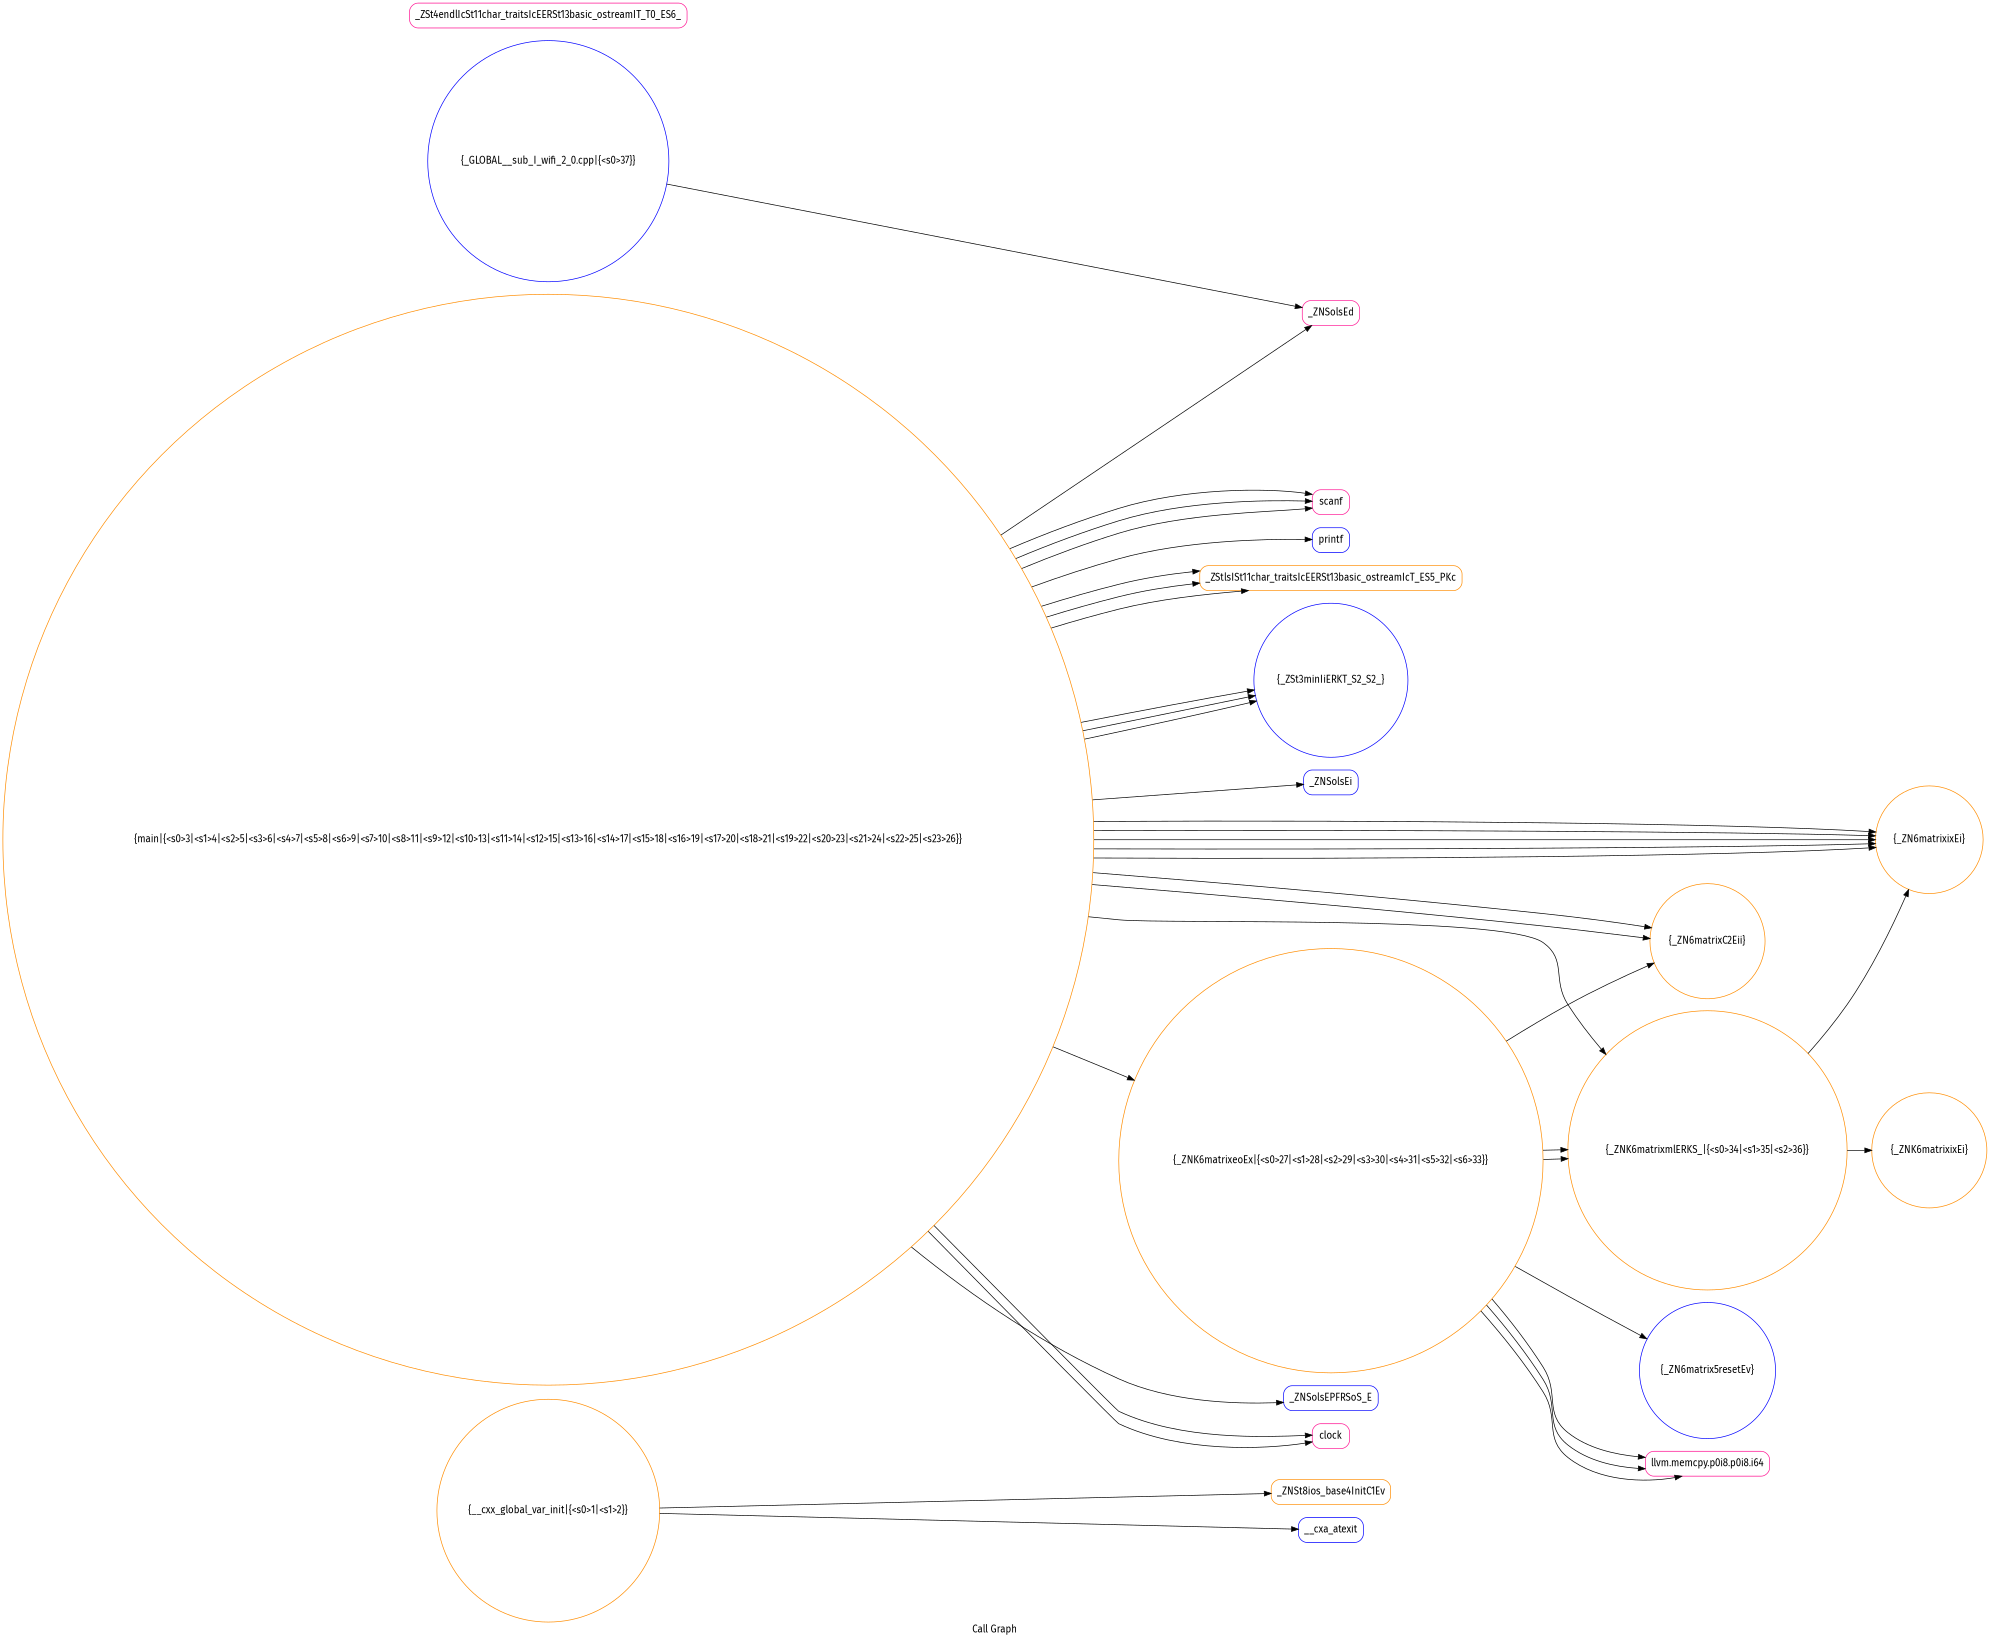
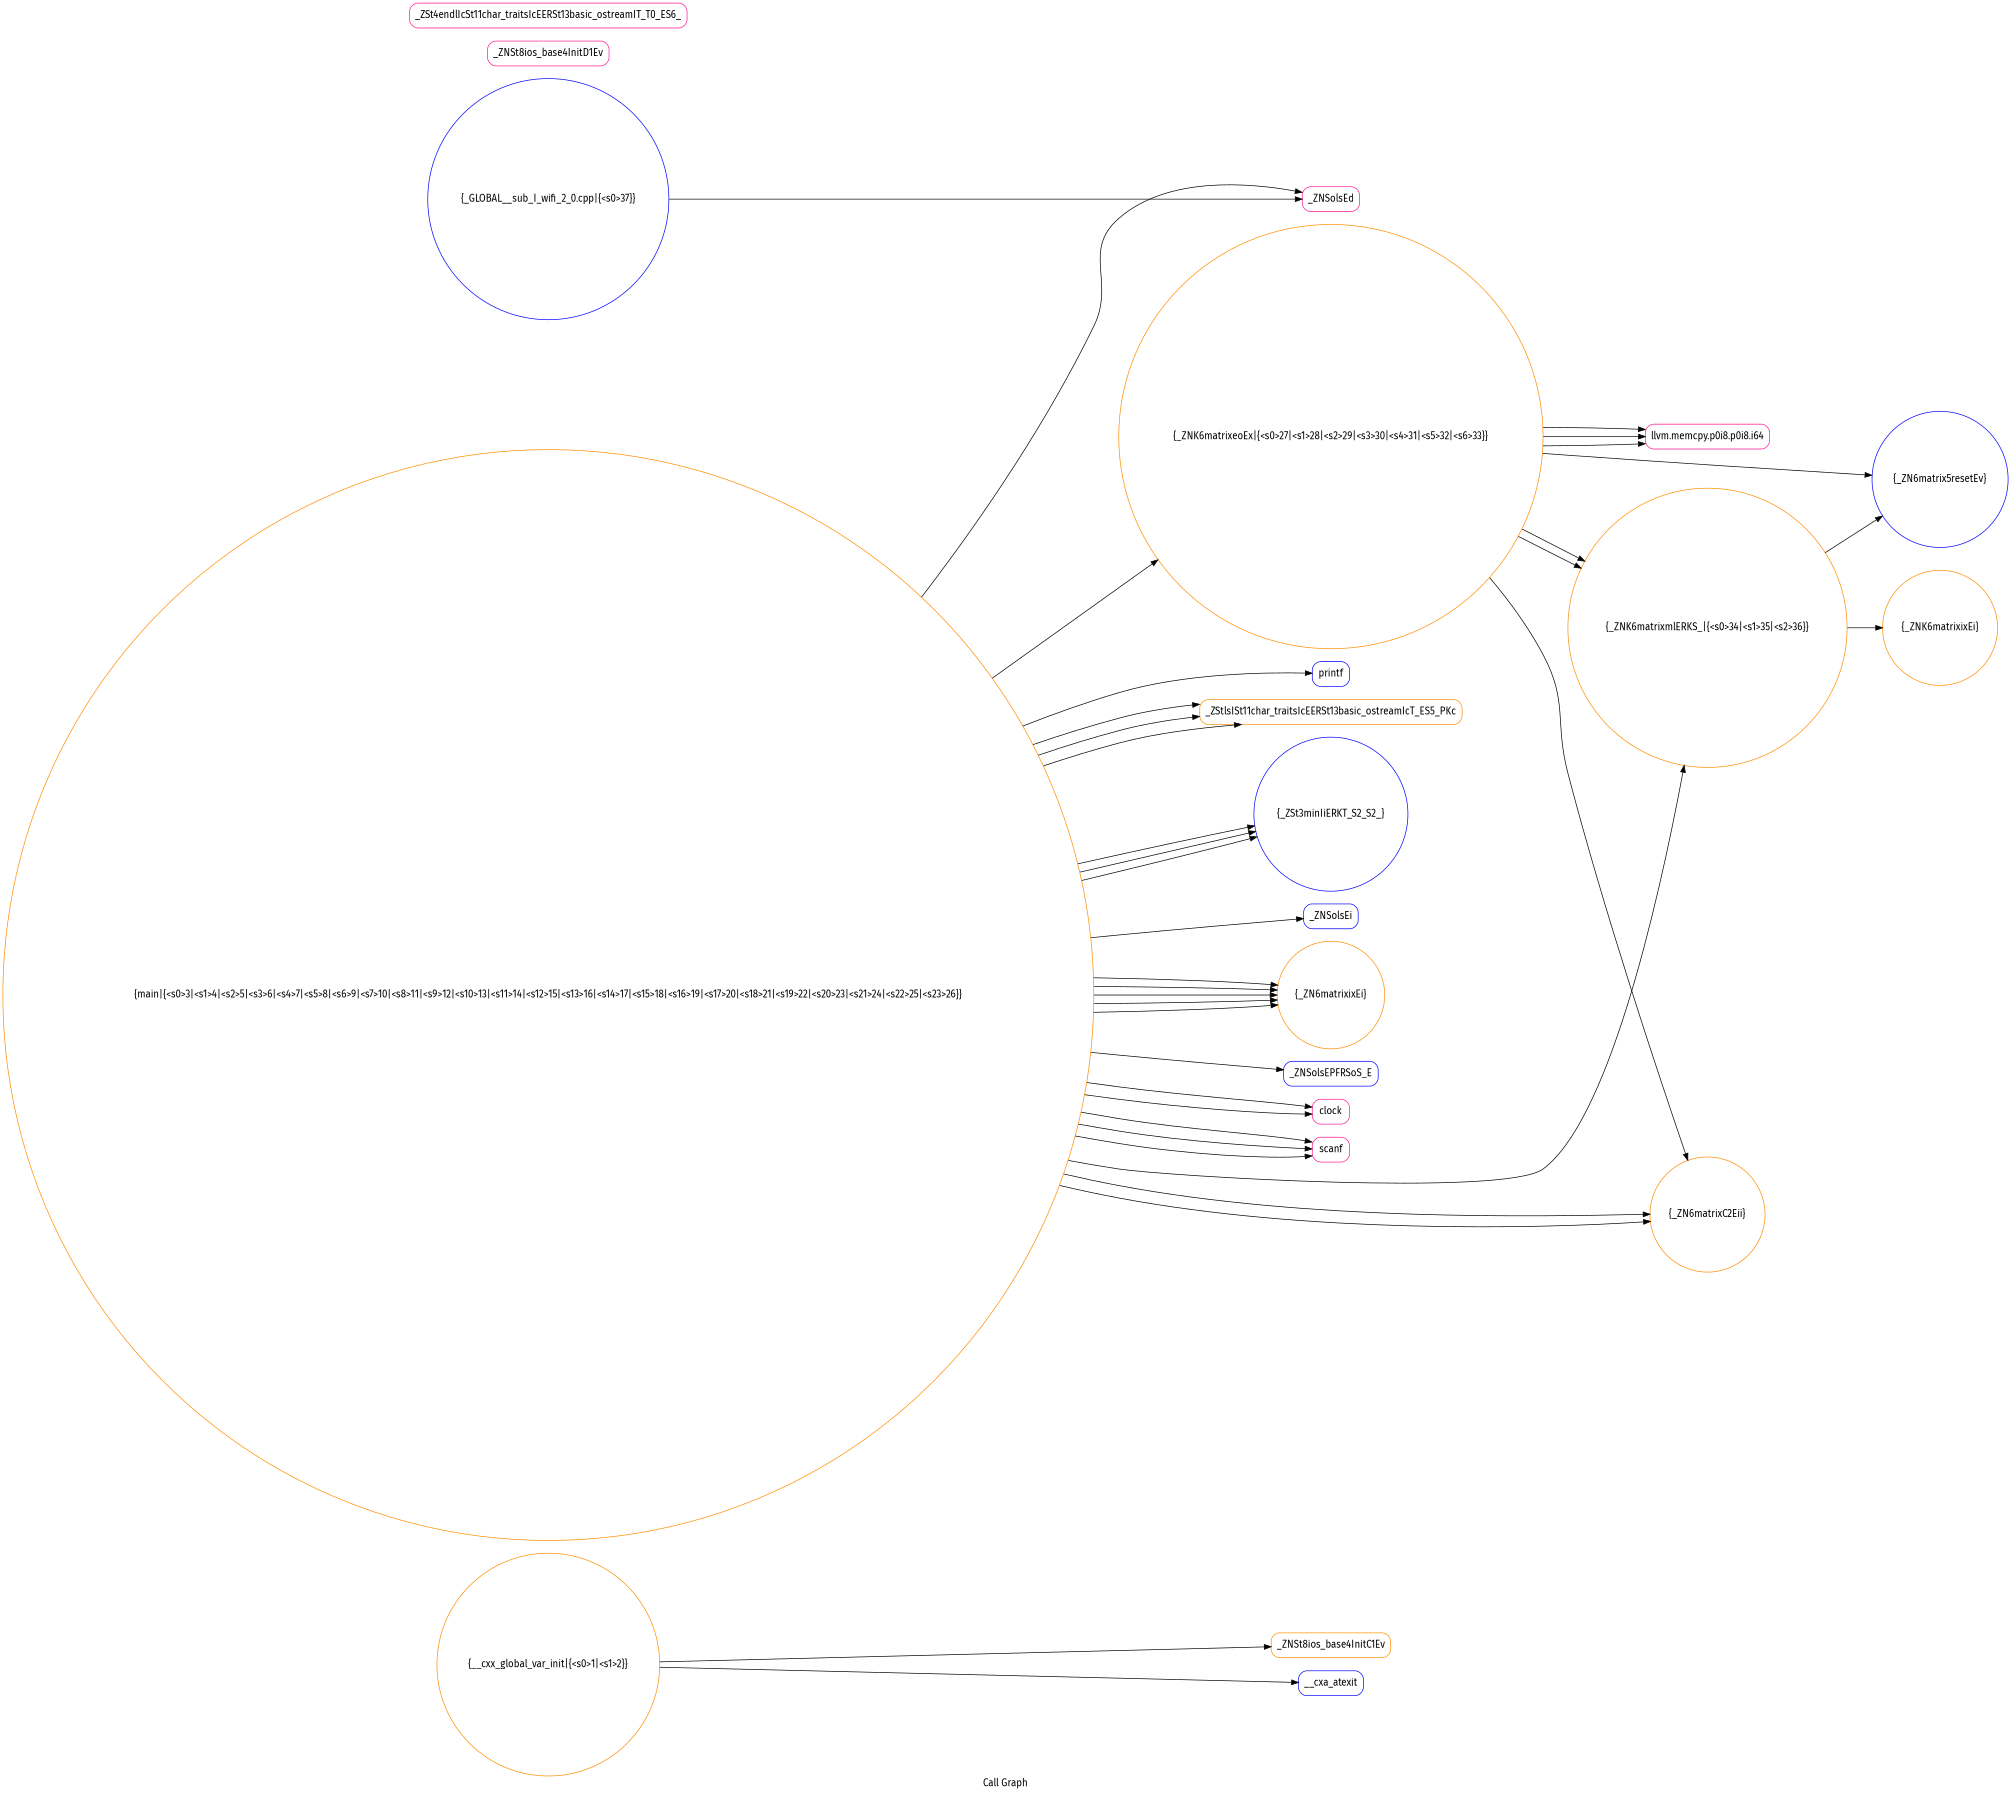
node "_ZNSt8ios_base4InitD1Ev": added
edge "{_ZNK6matrixmlERKS_|{<s0>34|<s1>35|<s2>36}}" -> "{_ZN6matrixixEi}": now "{_ZNK6matrixmlERKS_|{<s0>34|<s1>35|<s2>36}}" -> "{_ZN6matrix5resetEv}"
